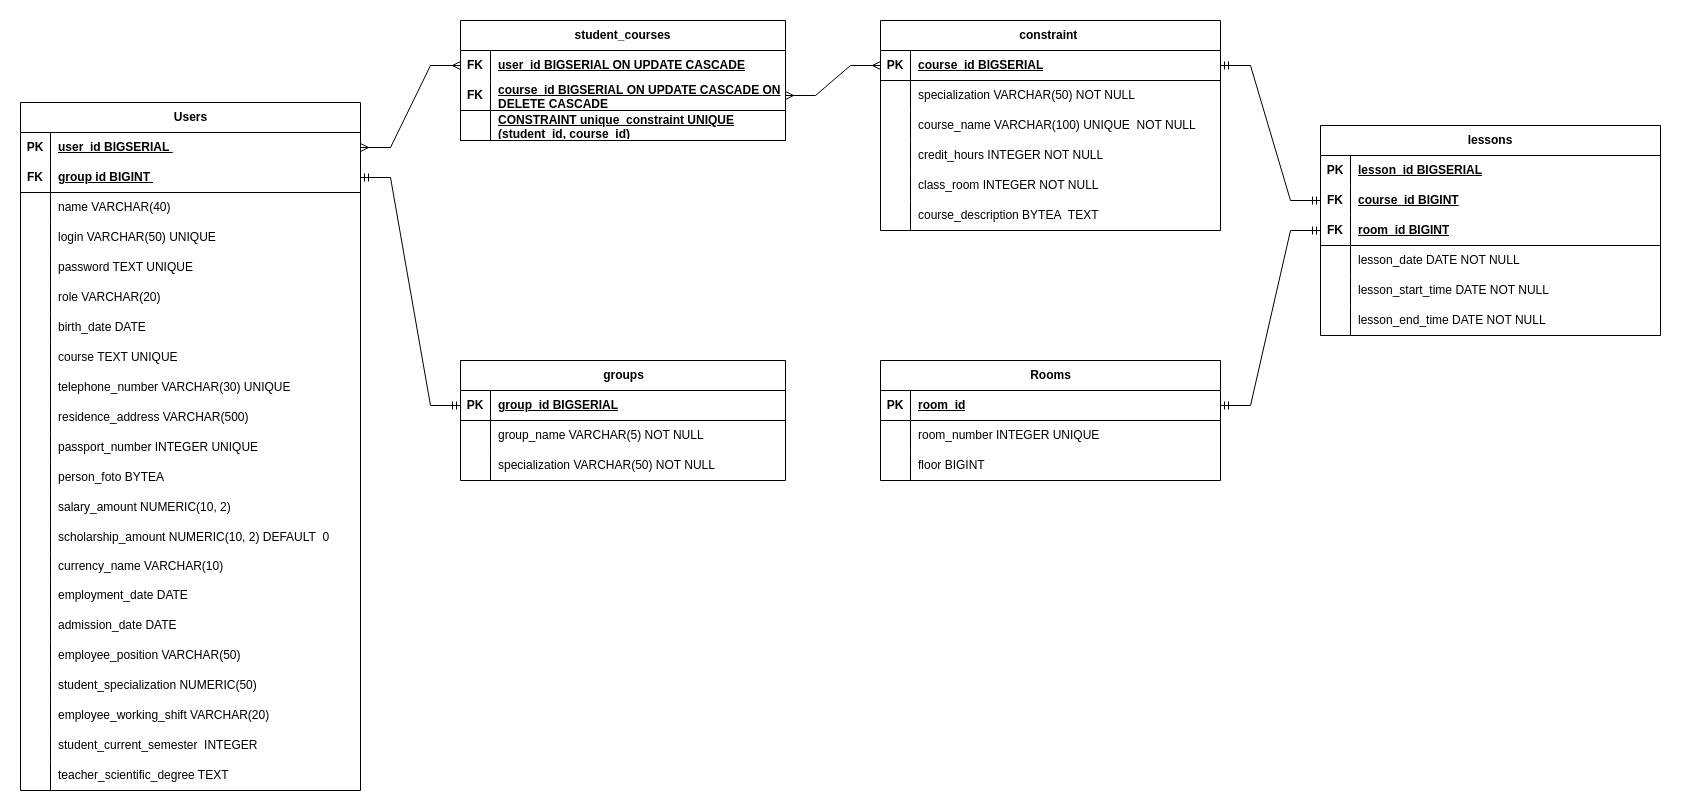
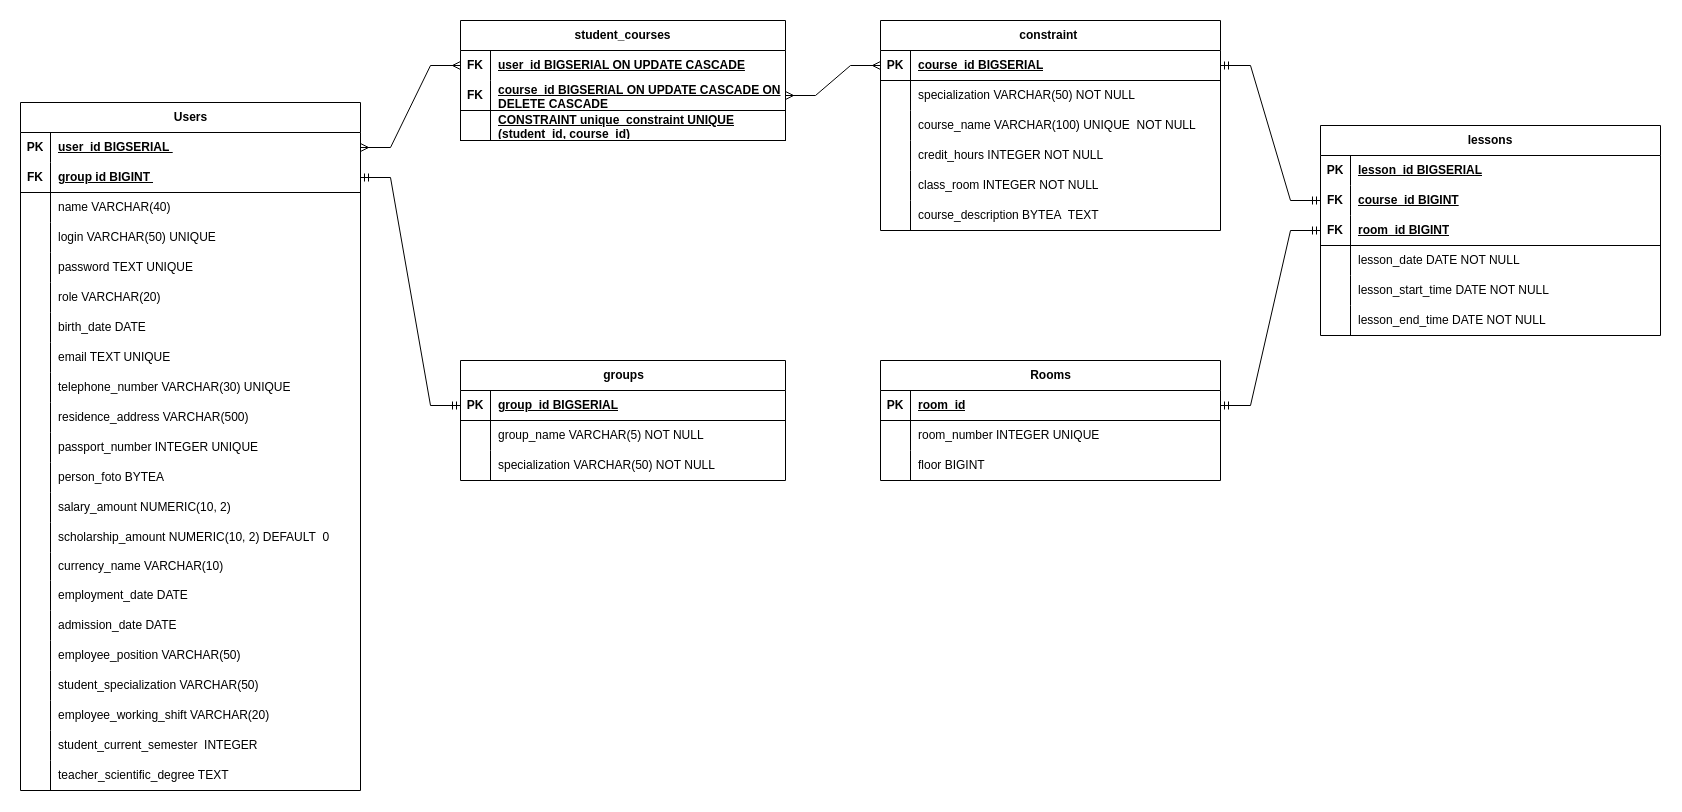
node "course TEXT UNIQUE": label "course TEXT UNIQUE" -> "email TEXT UNIQUE"
node "student_specialization NUMERIC(50)": label "student_specialization NUMERIC(50)" -> "student_specialization VARCHAR(50)"
